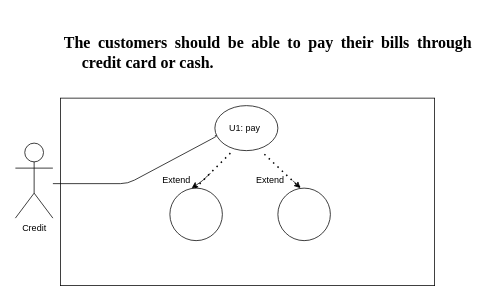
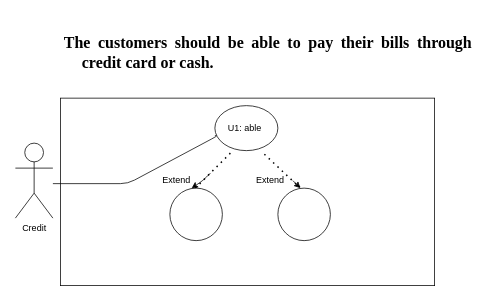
node "U1: pay": label "U1: pay" -> "U1: able"
